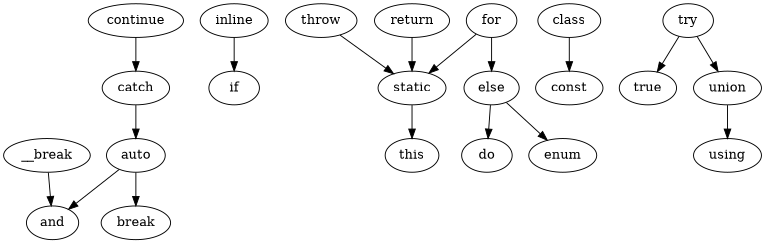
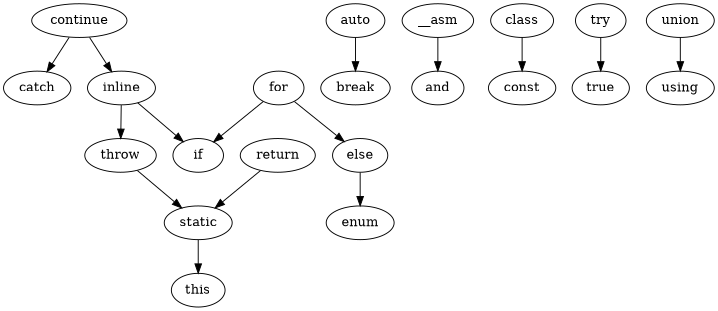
edge "try" -> "union": removed
edge "continue" -> "inline": added
edge "for" -> "static": now "for" -> "if"
edge "inline" -> "throw": added
edge "catch" -> "auto": removed
node "__break": label "__break" -> "__asm"
node "do": removed
edge "auto" -> "and": removed
